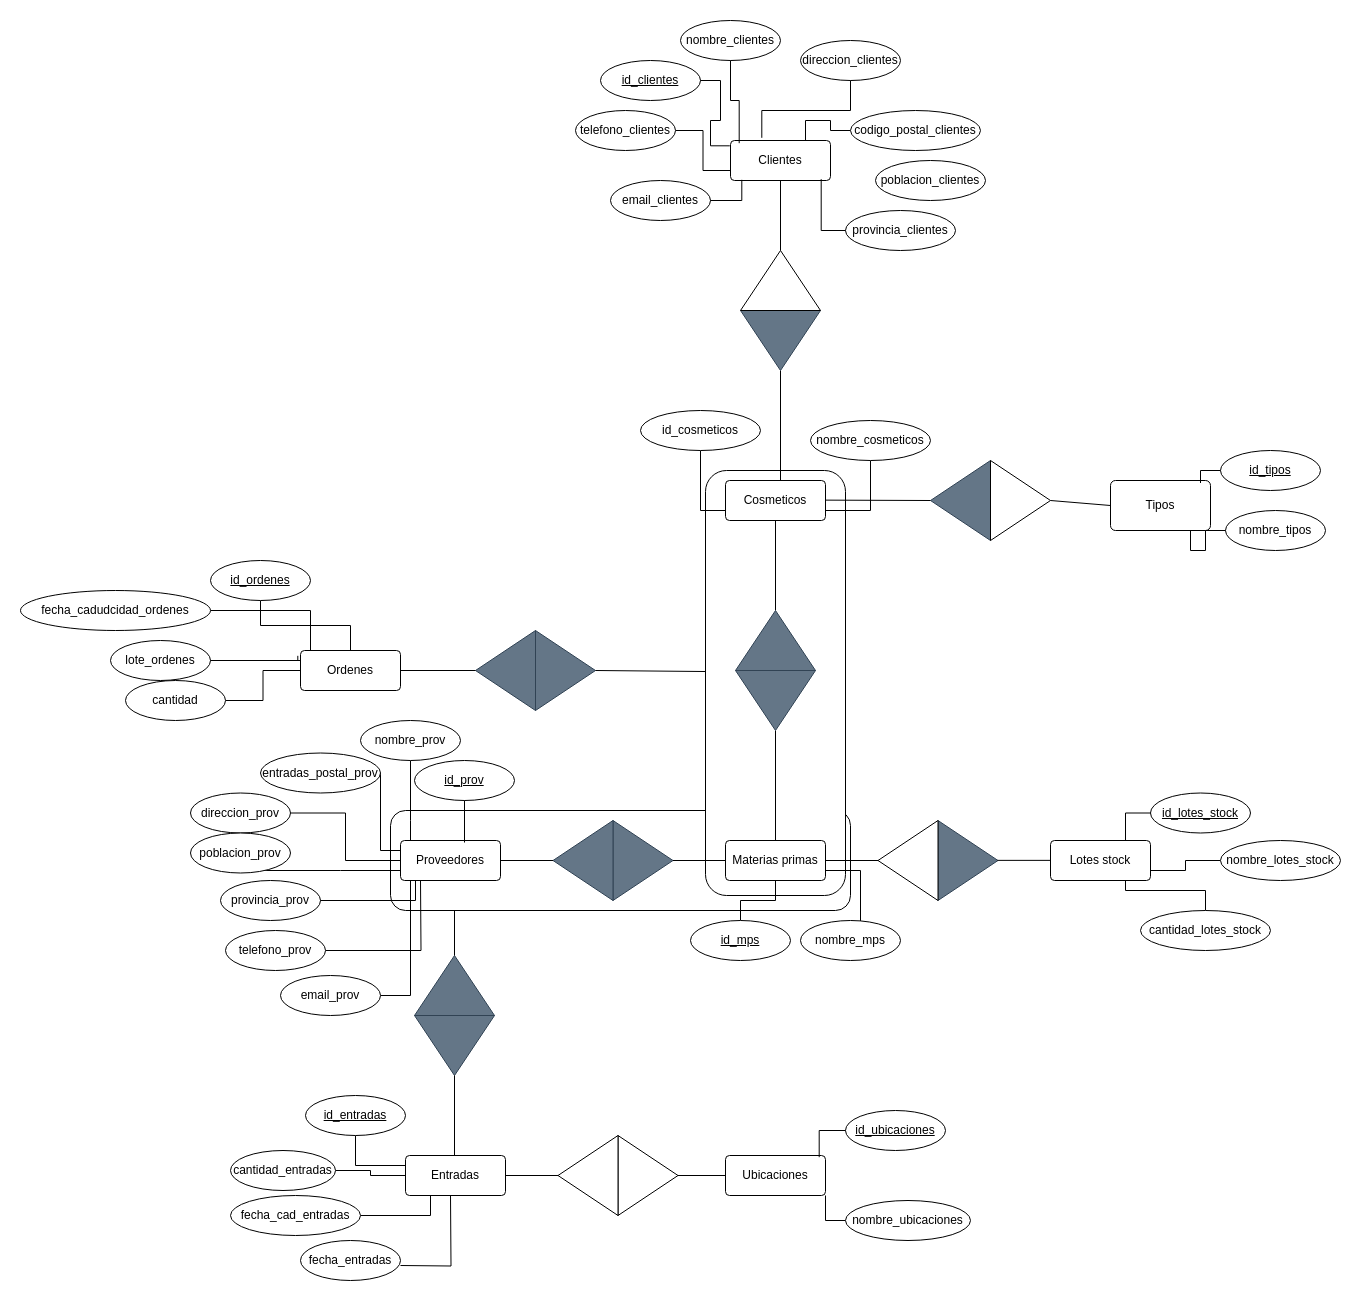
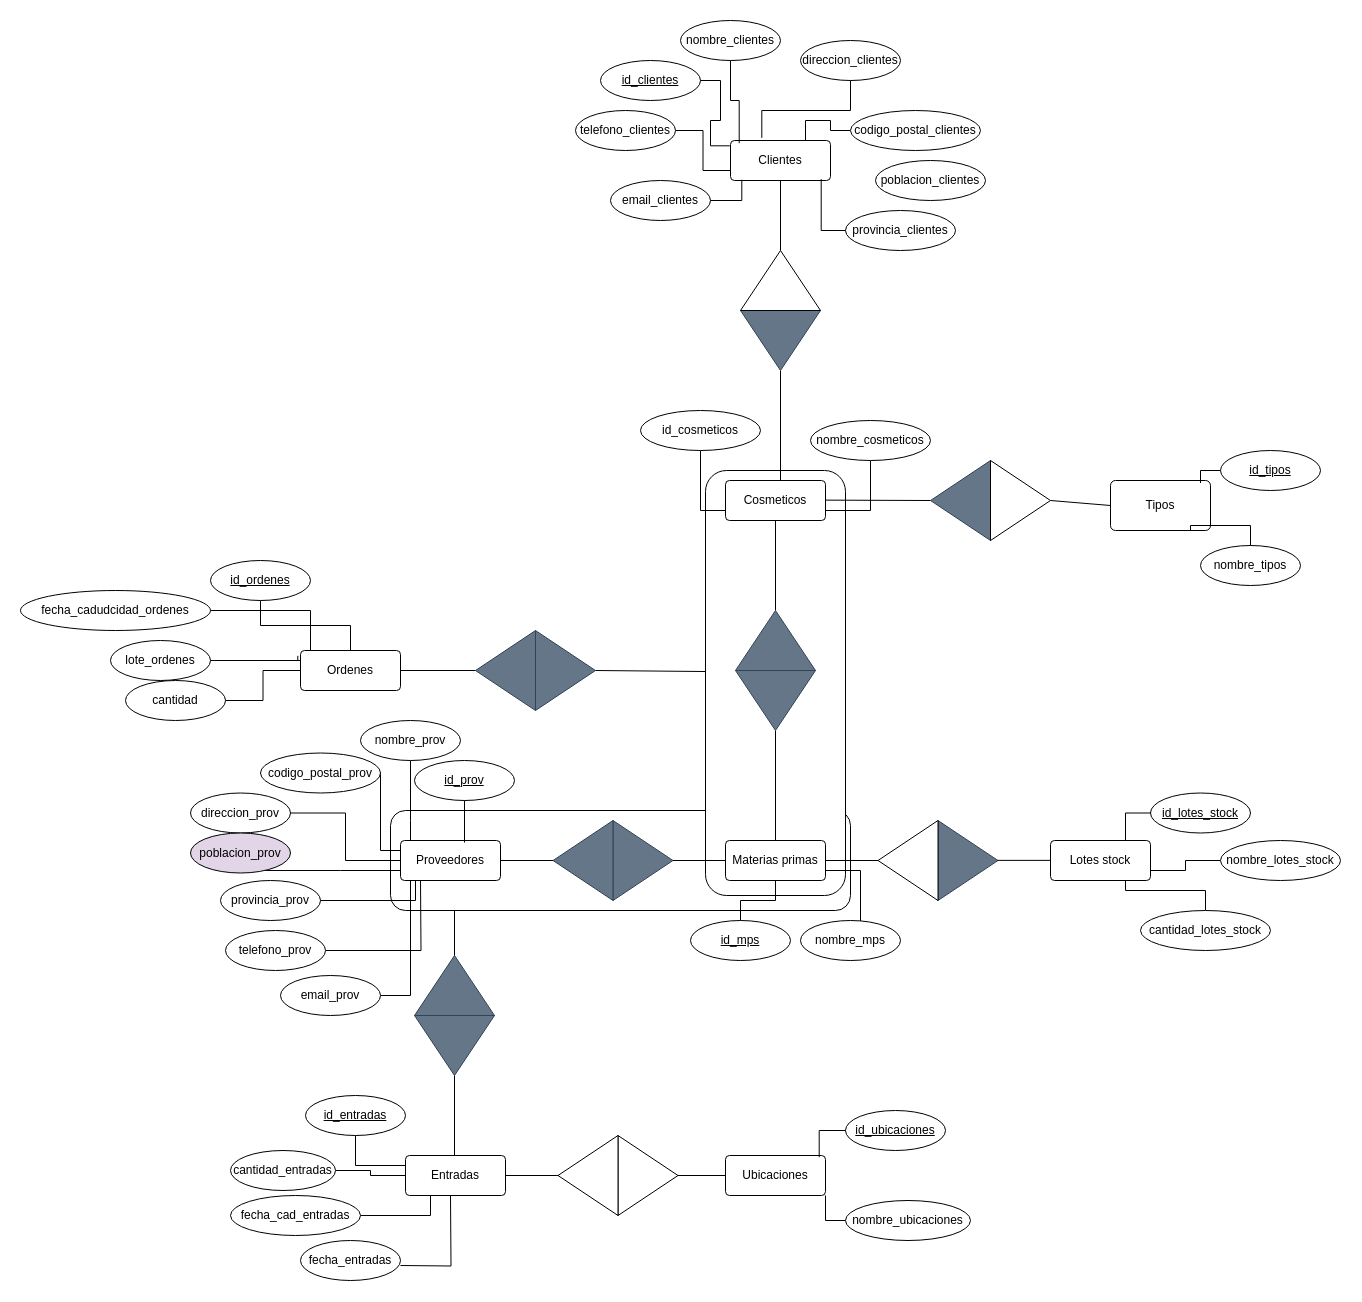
node "nombre_tipos": moved (1276, 531) -> (1251, 566)
node "entradas_postal_prov": label "entradas_postal_prov" -> "codigo_postal_prov"
node "poblacion_prov": fillcolor #ffffff -> #e1d5e7
